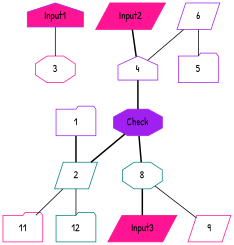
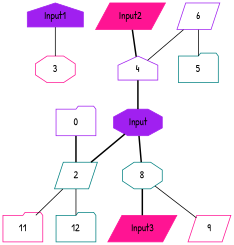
node "Input1": fillcolor deeppink -> purple
node "5": color purple -> teal
node "1": label "1" -> "0"
node "Check": label "Check" -> "Input"
